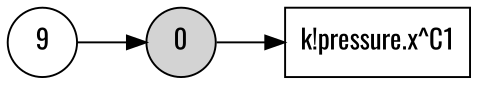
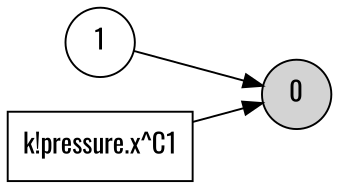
node "9": label "9" -> "1"
edge "0" -> "k!pressure.x^C1": reversed
